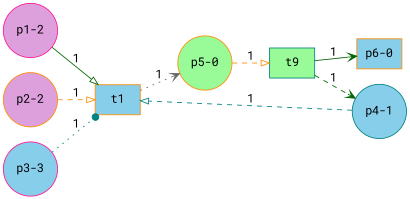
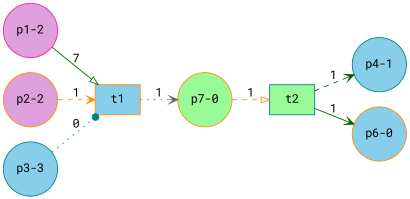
node "p6-0": shape box -> circle
edge "p1-2" -> "t1": label "1" -> "7"
node "p5-0": label "p5-0" -> "p7-0"
node "t9": label "t9" -> "t2"
edge "p2-2" -> "t1": arrowhead onormal -> vee
edge "p4-1" -> "t1": removed, label "1"
edge "p3-3" -> "t1": label "1" -> "0"
node "p3-3": color deeppink -> teal
